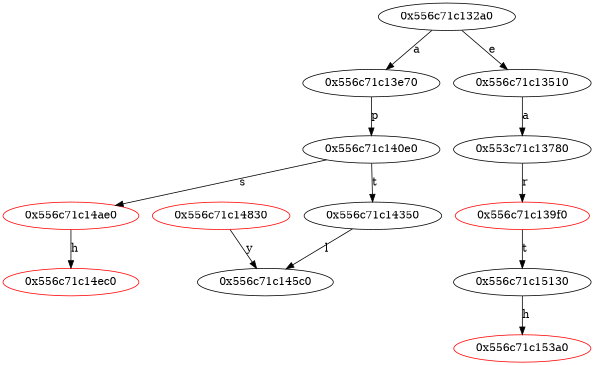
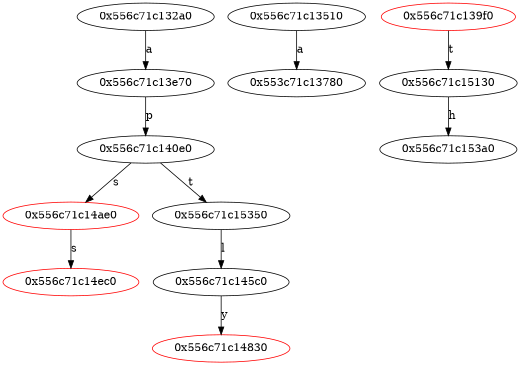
edge "0x556c71c132a0" -> "0x556c71c13510": removed, label "e"
edge "0x553c71c13780" -> "0x556c71c139f0": removed, label "r"
node "0x556c71c14350": label "0x556c71c14350" -> "0x556c71c15350"
edge "0x556c71c14830" -> "0x556c71c145c0": reversed
edge "0x556c71c14ae0" -> "0x556c71c14ec0": label "h" -> "s"
node "0x556c71c153a0": color red -> black
